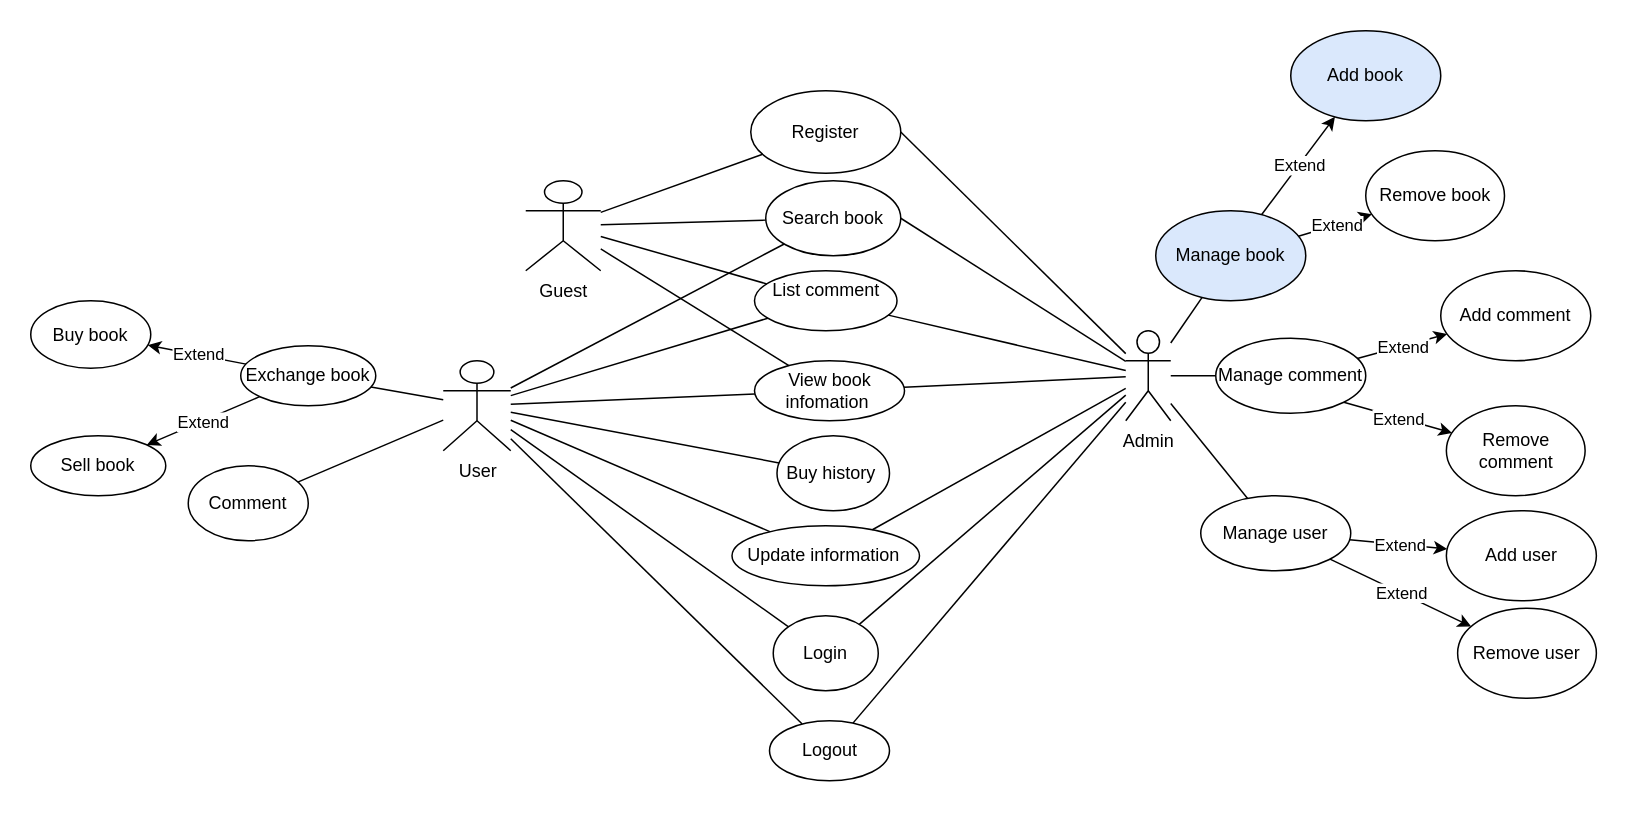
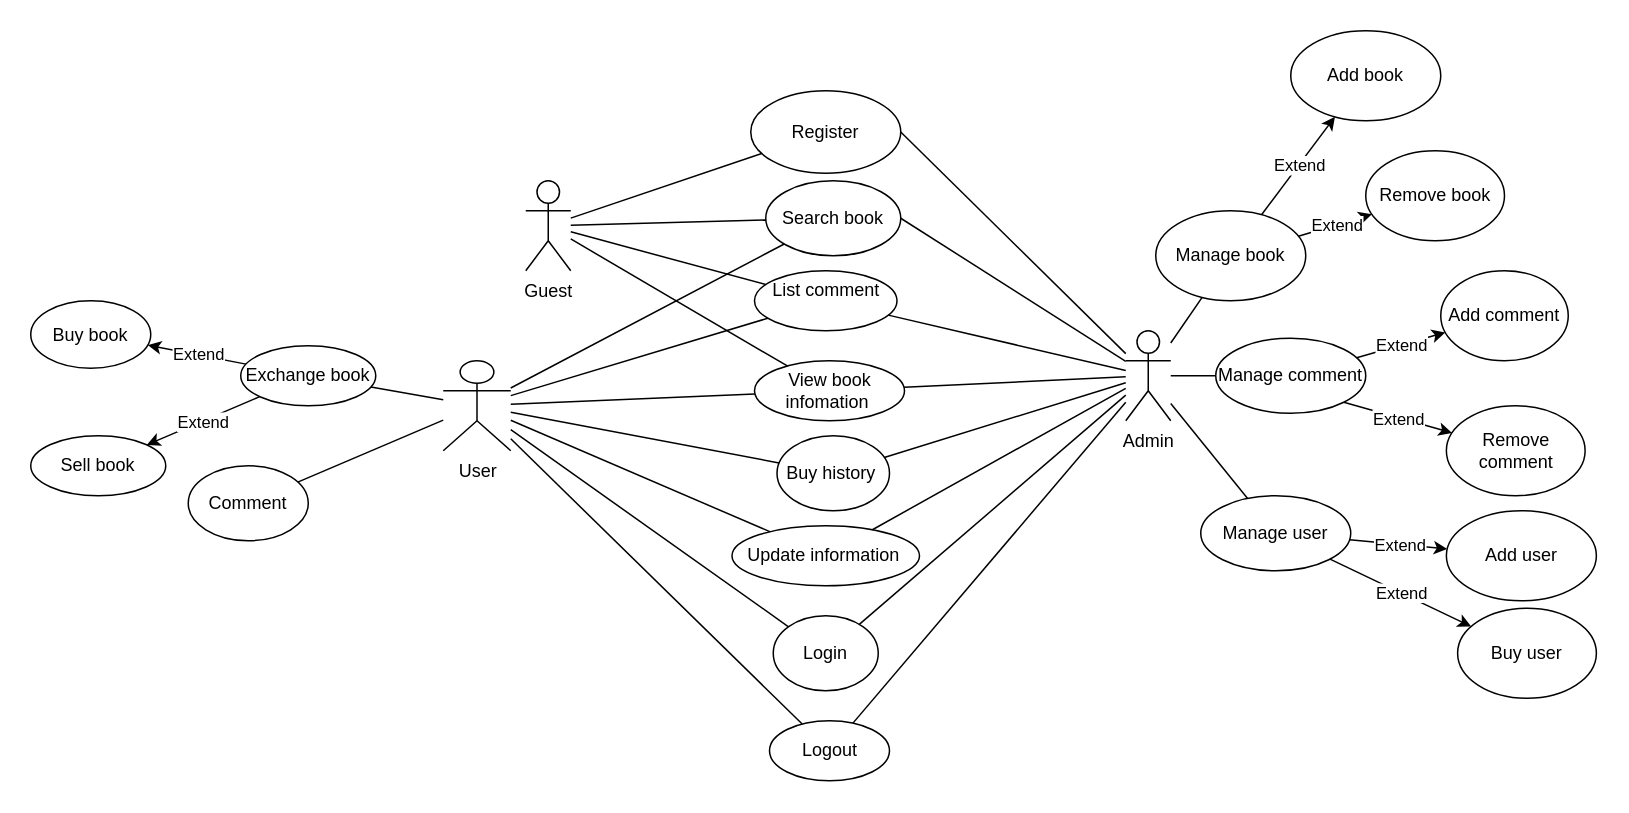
node "Add book": fillcolor #dae8fc -> #ffffff
node "Guest": size 75x90 -> 45x90
node "Manage book": fillcolor #dae8fc -> #ffffff
node "Add comment": size 150x90 -> 128x90
edge "Admin" -- "Buy history": added
node "Remove user": label "Remove user" -> "Buy user"
